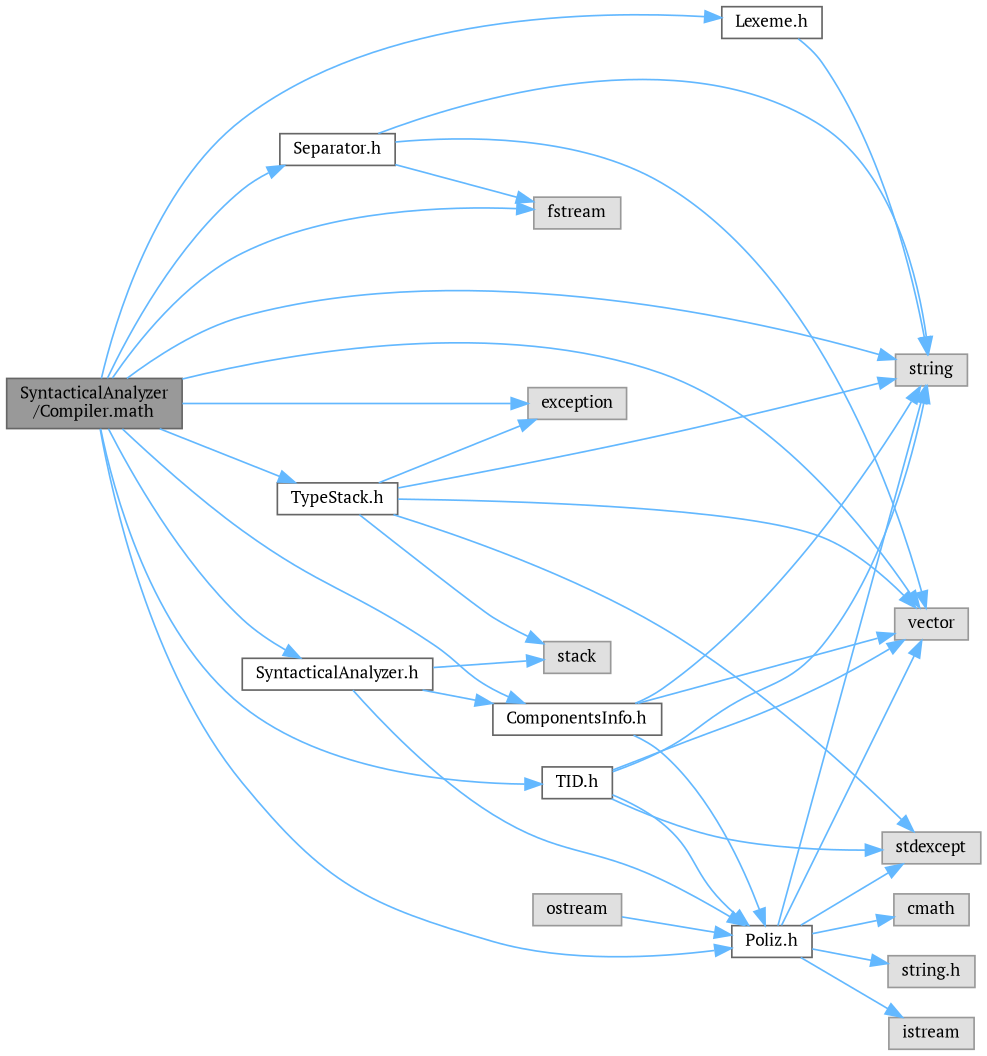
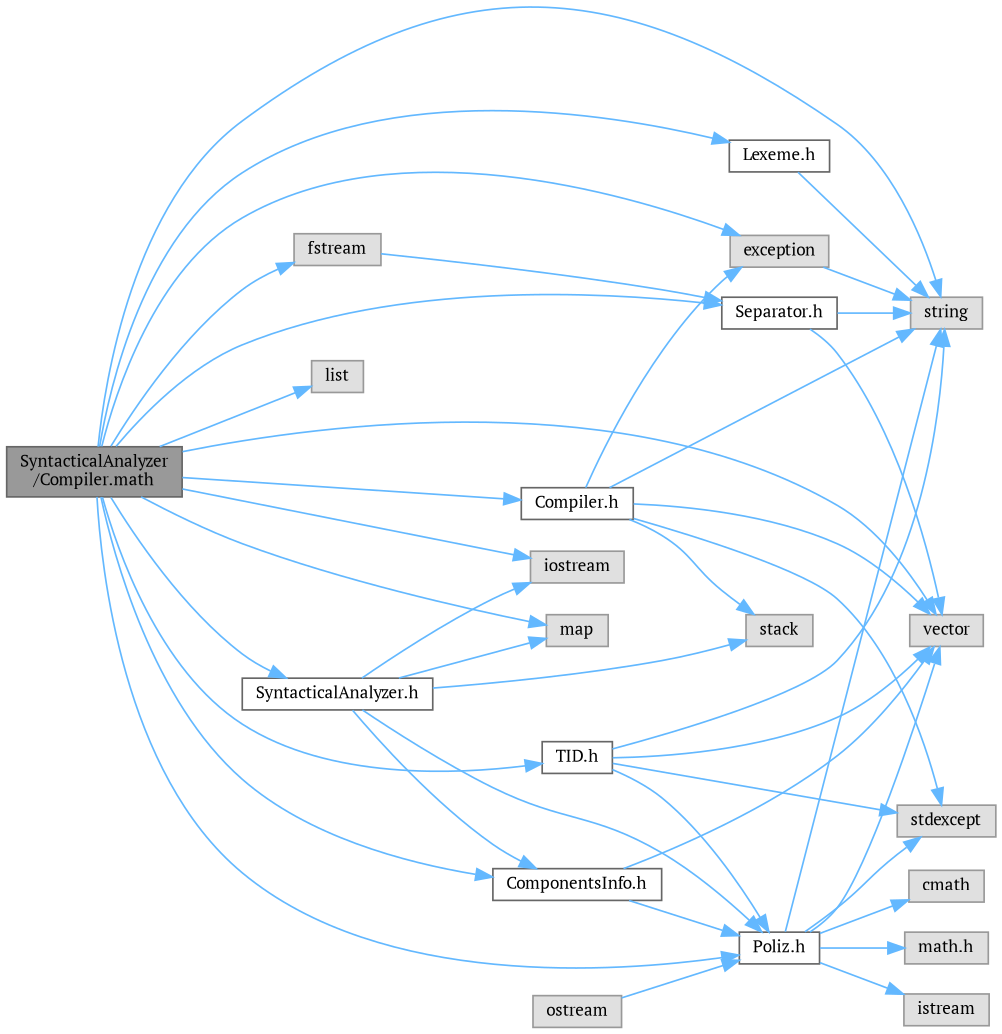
edge "Separator.h" -> "fstream": reversed
node "list": added
node "TypeStack.h": label "TypeStack.h" -> "Compiler.h"
node "iostream": added
edge "ComponentsInfo.h" -> "string": now "exception" -> "string"
node "map": added
node "string.h": label "string.h" -> "math.h"
